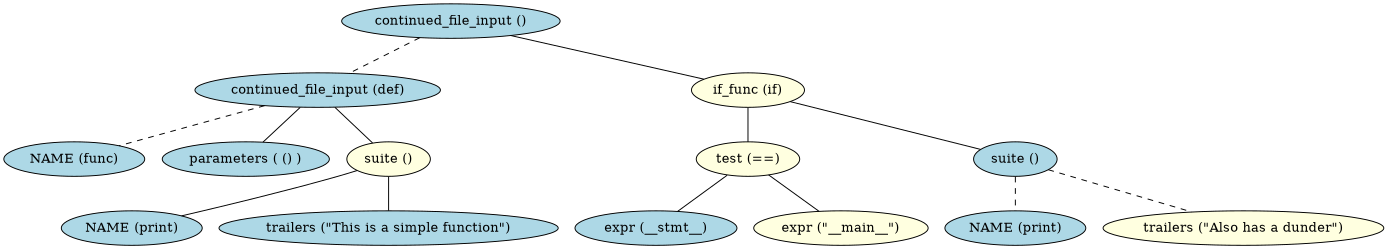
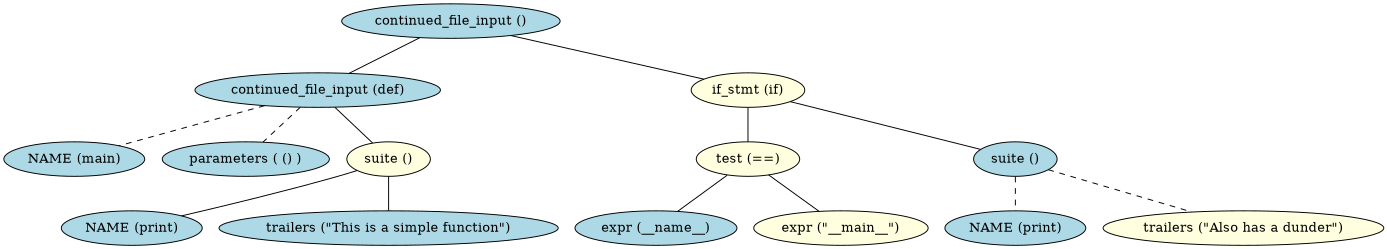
edge "continued_file_input ()" -- "continued_file_input (def)": style dashed -> solid
node "if_func (if)": label "if_func (if)" -> "if_stmt (if)"
edge "continued_file_input (def)" -- "parameters ( () )": style solid -> dashed
node "NAME (func)": label "NAME (func)" -> "NAME (main)"
node "expr (__stmt__)": label "expr (__stmt__)" -> "expr (__name__)"
